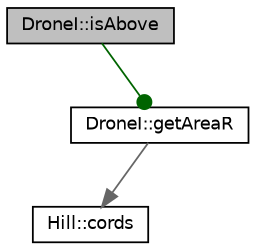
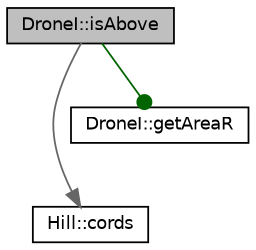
edge "DroneI::getAreaR" -> "Hill::cords": now "DroneI::isAbove" -> "Hill::cords"
